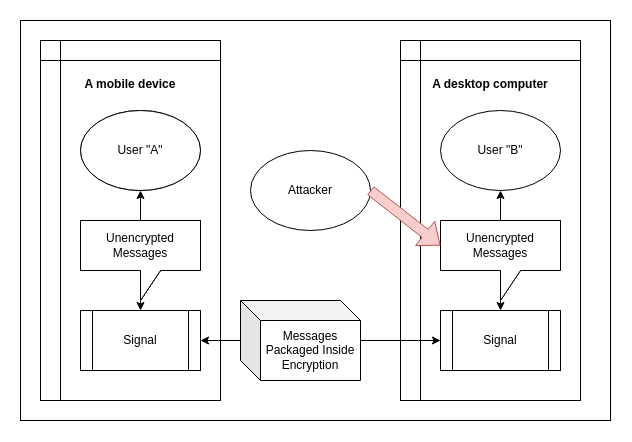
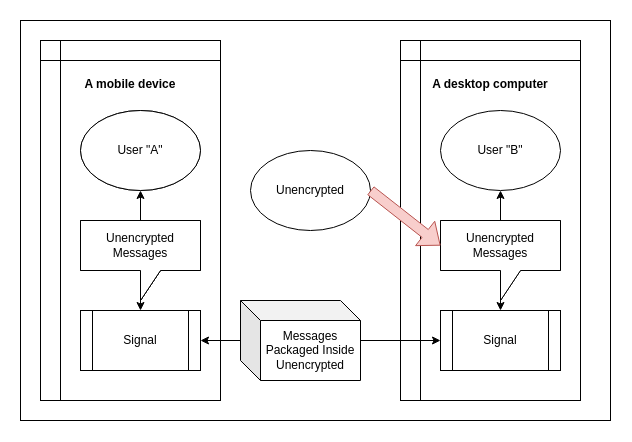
node "Attacker": label "Attacker" -> "Unencrypted"
node "Messages Packaged Inside Encryption": label "Messages Packaged Inside Encryption" -> "Messages Packaged Inside Unencrypted"
